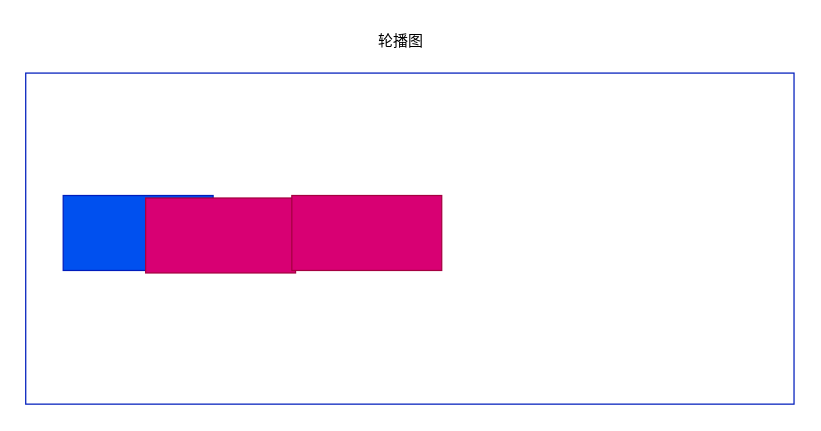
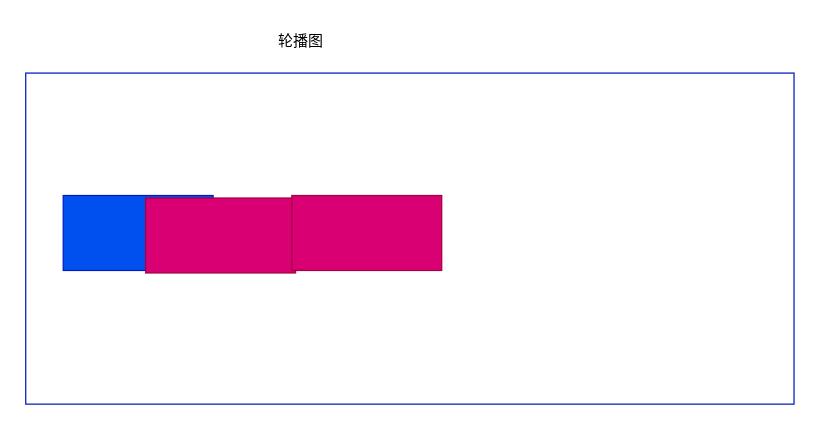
node "轮播图": moved (401, 42) -> (301, 42)
